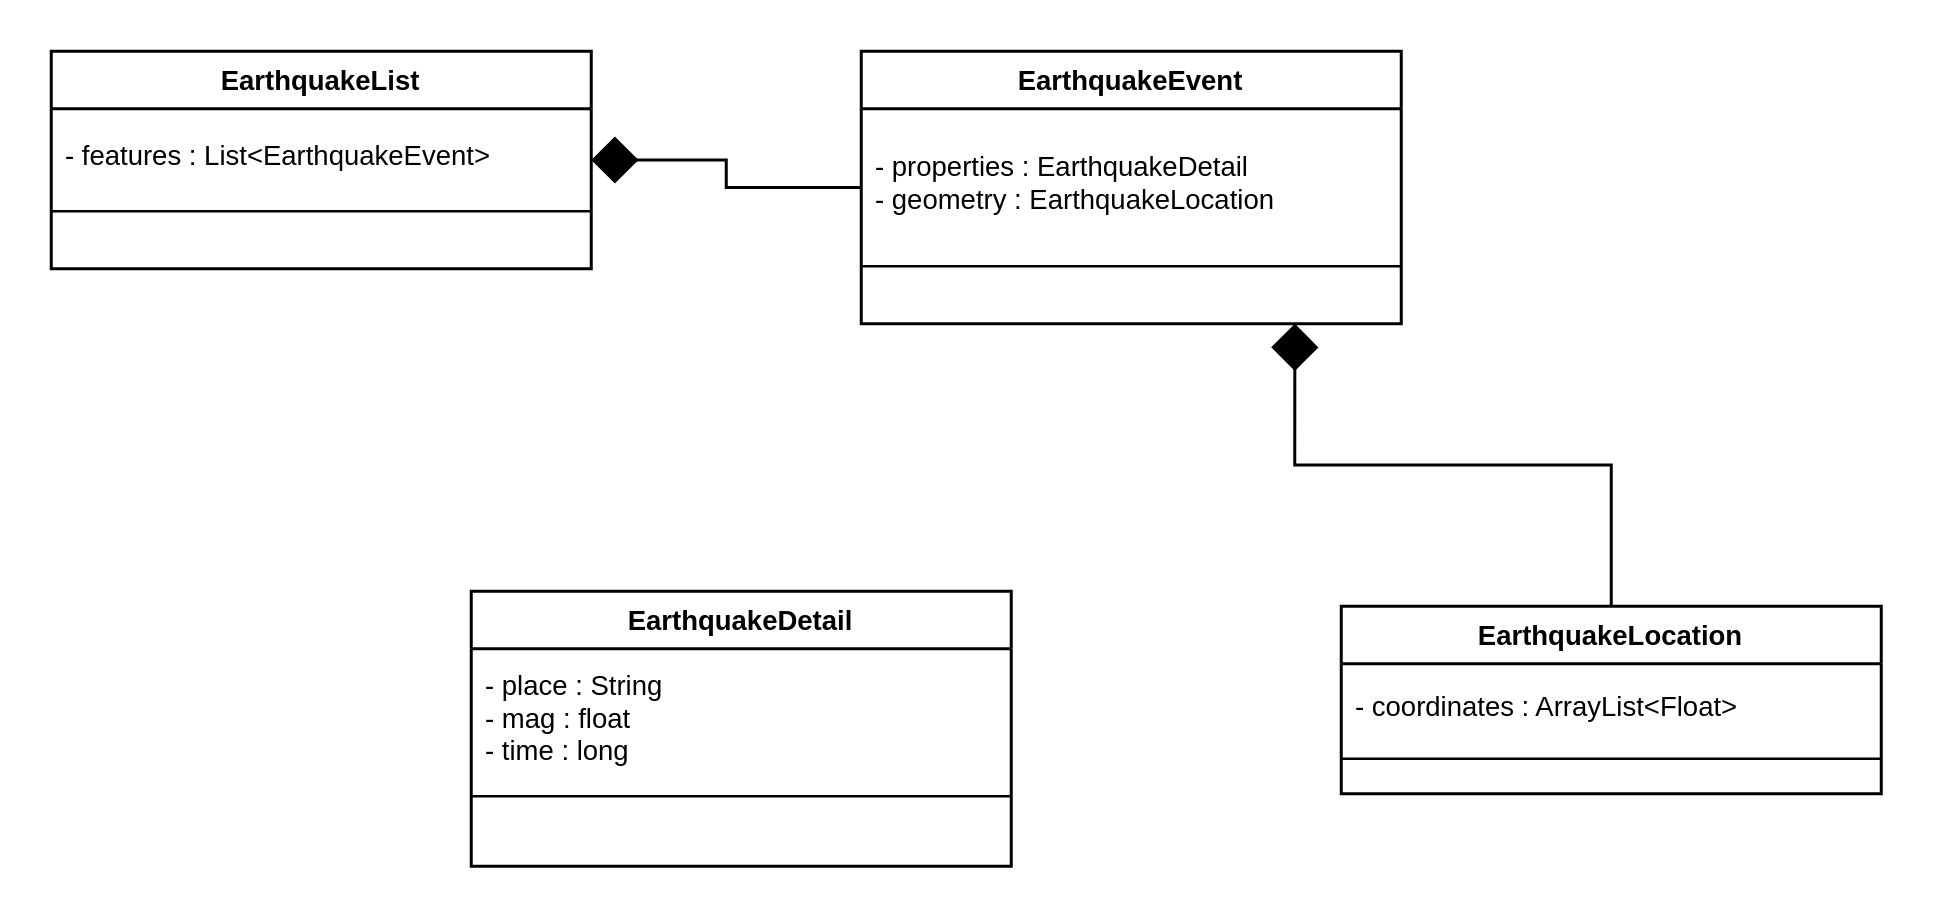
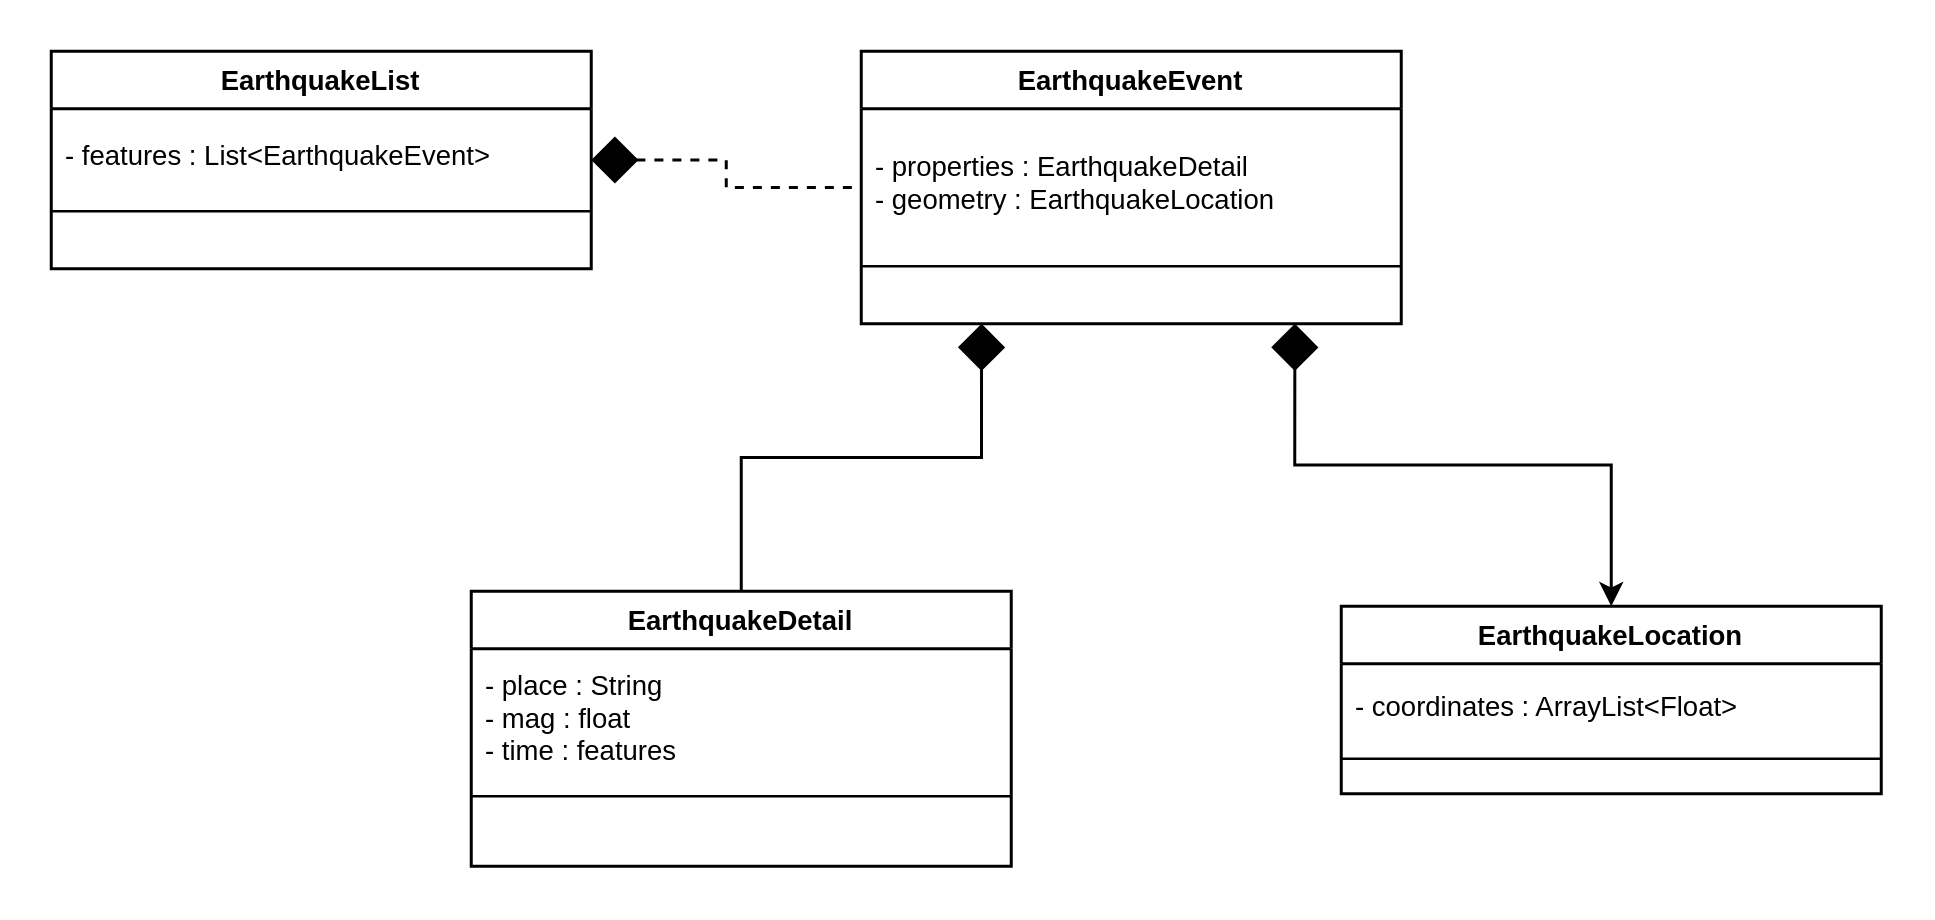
edge "EarthquakeEvent" -> "EarthquakeList": style solid -> dashed
edge "EarthquakeDetail" -> "EarthquakeEvent": added
edge "EarthquakeLocation" -> "EarthquakeEvent": arrowhead none -> classic
node "- place : String - mag : float - time : long": label "- place : String - mag : float - time : long" -> "- place : String - mag : float - time : features"
